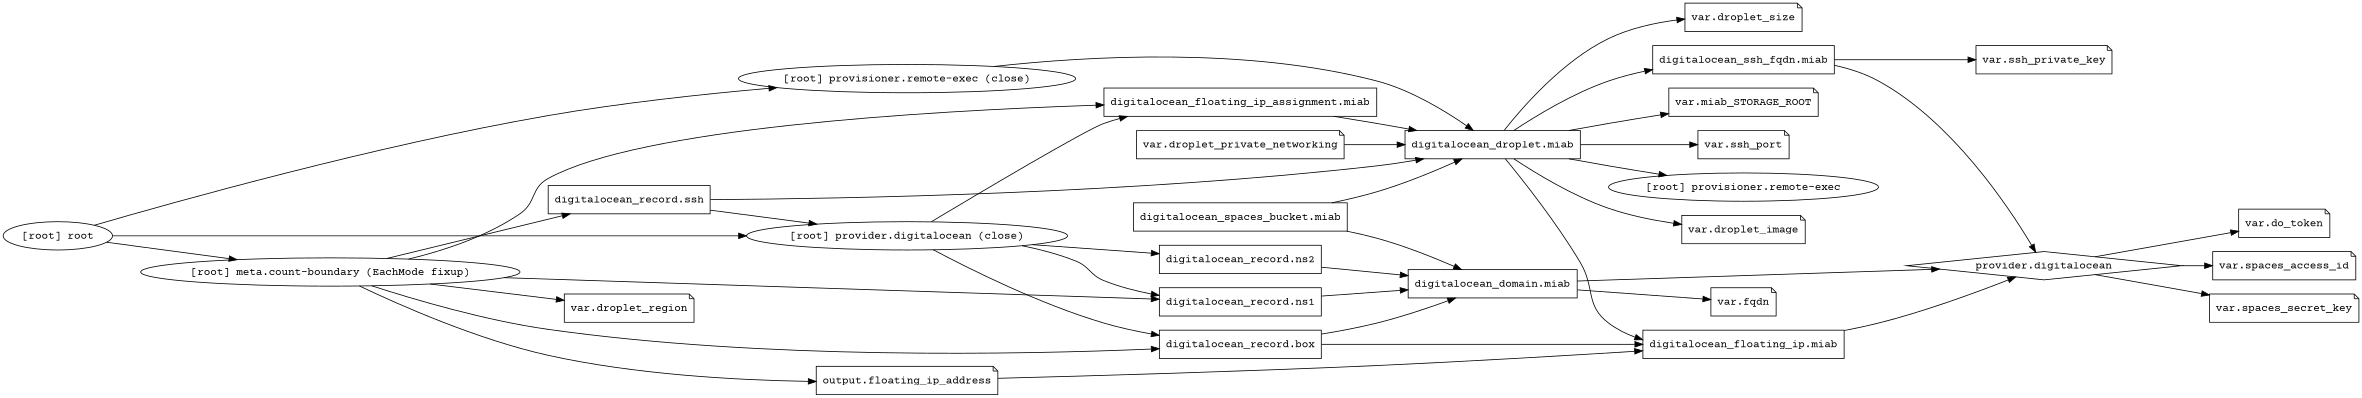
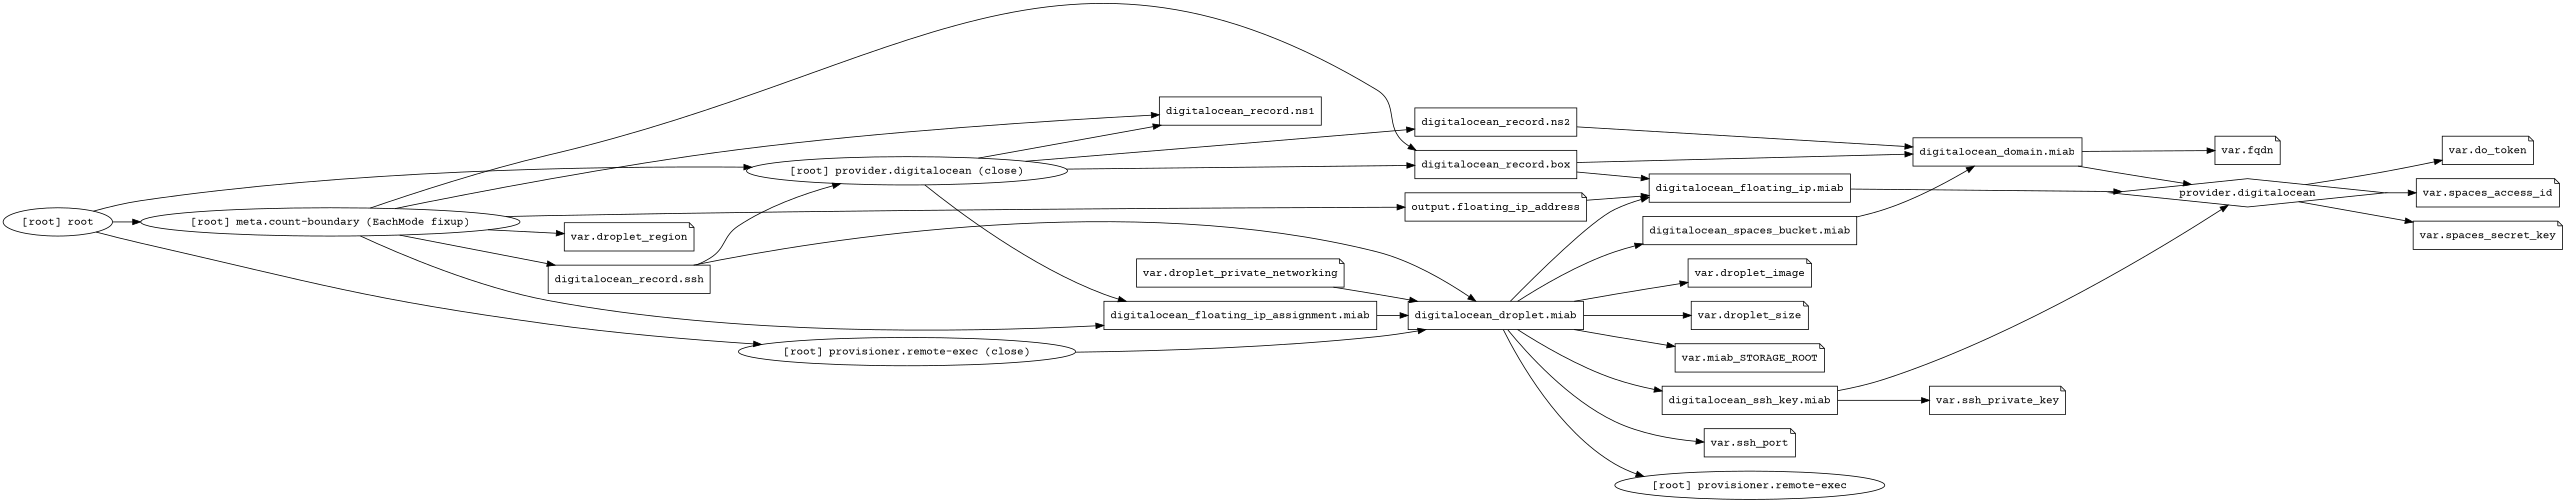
node "digitalocean_ssh_fqdn.miab": label "digitalocean_ssh_fqdn.miab" -> "digitalocean_ssh_key.miab"
edge "digitalocean_spaces_bucket.miab" -> "digitalocean_droplet.miab": reversed
edge "digitalocean_record.ns1" -> "digitalocean_domain.miab": removed
